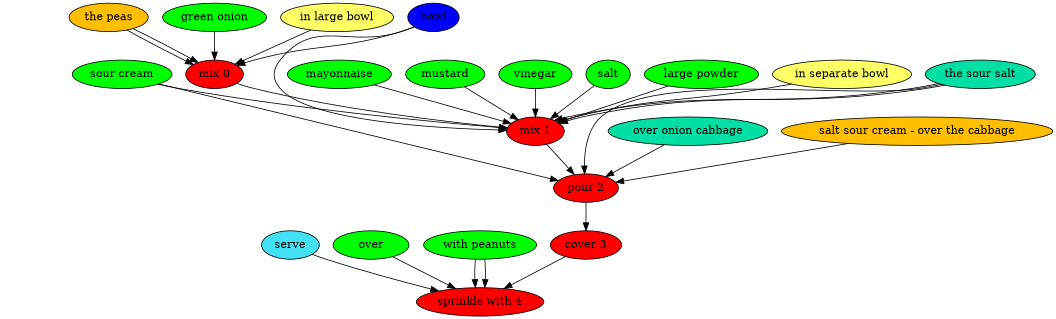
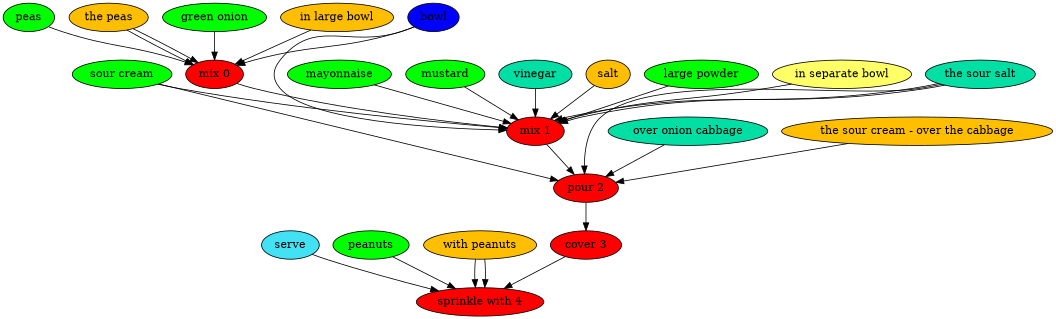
node "peas": added
node "in large bowl": fillcolor #ffff66 -> #ffbf00
node "vinegar": fillcolor green -> #01dfa5
node "salt": fillcolor green -> #ffbf00
node "salt sour cream - over the cabbage": label "salt sour cream - over the cabbage" -> "the sour cream - over the cabbage"
node "over": label "over" -> "peanuts"
node "with peanuts": fillcolor green -> #ffbf00
